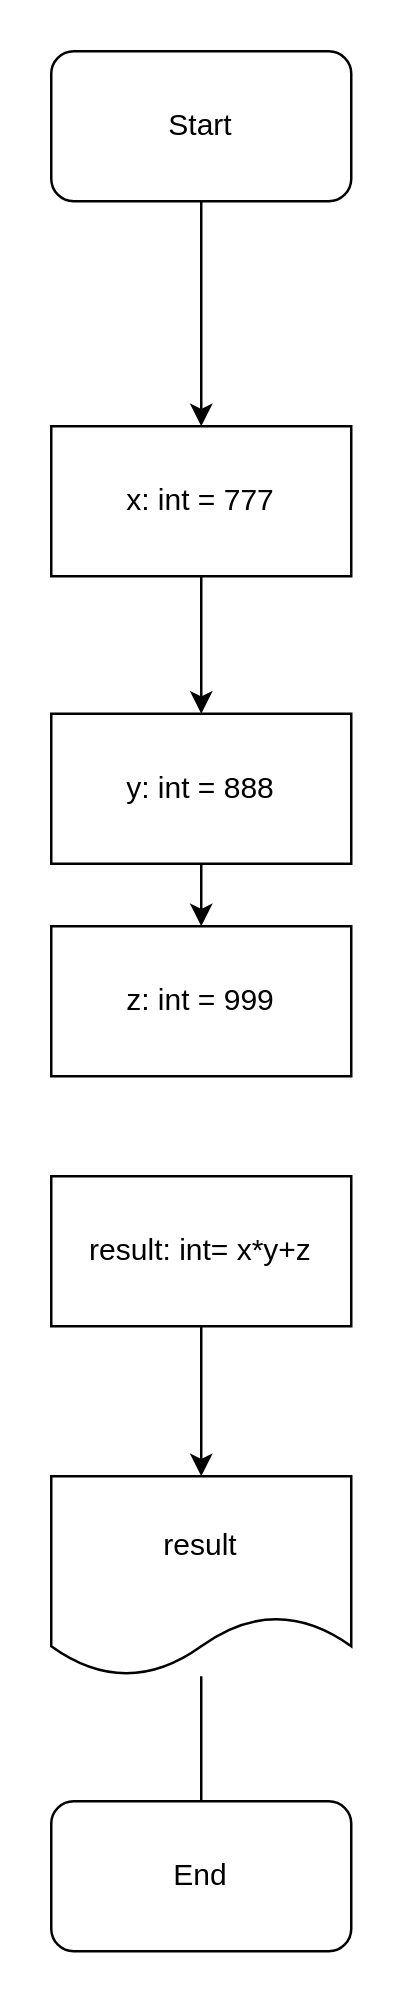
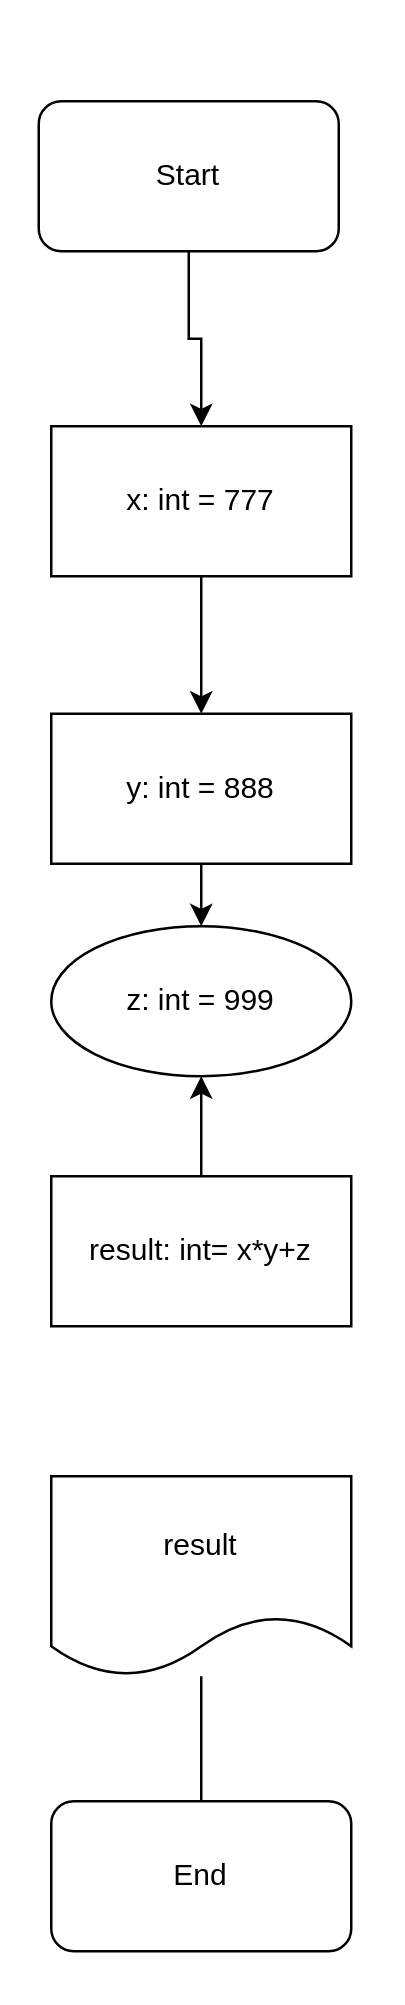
node "Start": moved (201, 126) -> (189, 176)
node "z: int = 999": shape rectangle -> ellipse
edge "result: int= x*y+z" -> "result": now "result: int= x*y+z" -> "z: int = 999"
